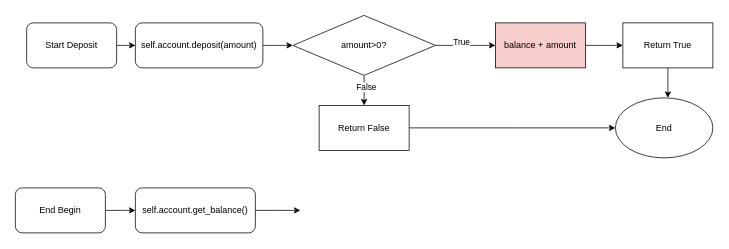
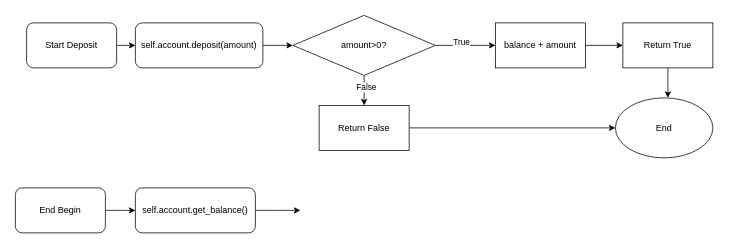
node "balance + amount": fillcolor #f8cecc -> #ffffff
